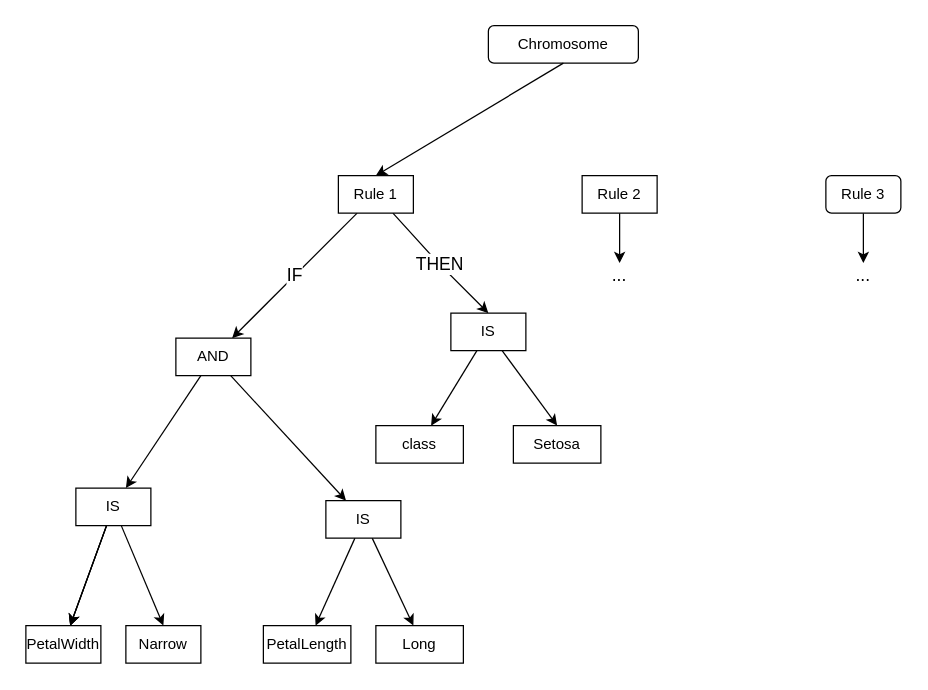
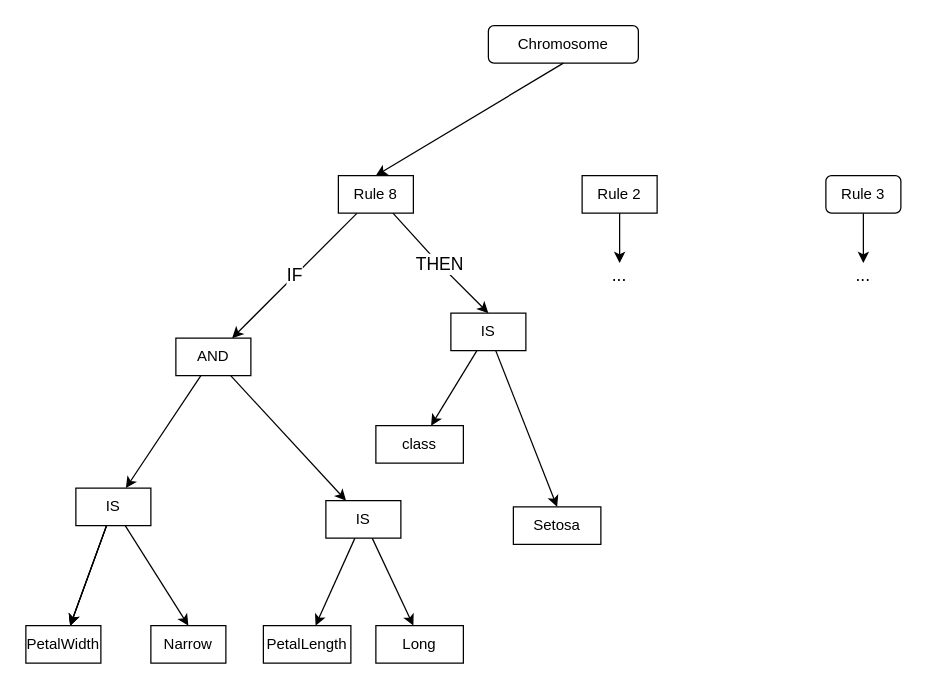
node "Rule 1": label "Rule 1" -> "Rule 8"
node "Setosa": moved (557, 444) -> (557, 526)
node "Narrow": moved (163, 644) -> (188, 644)
